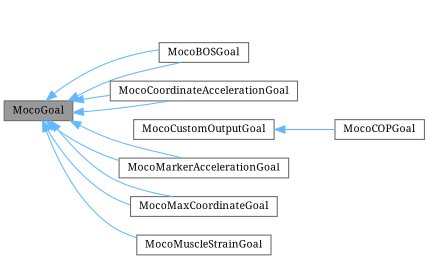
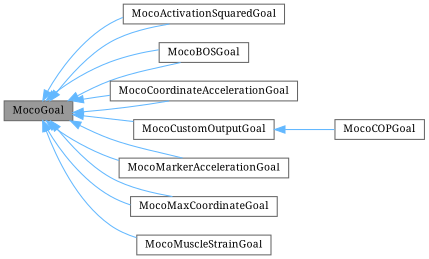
node "MocoActivationSquaredGoal": added
edge "MocoCustomOutputGoal" -> "MocoGoal": added
